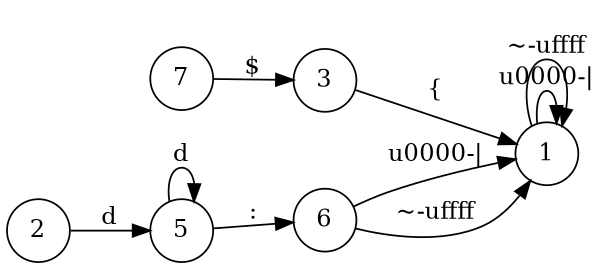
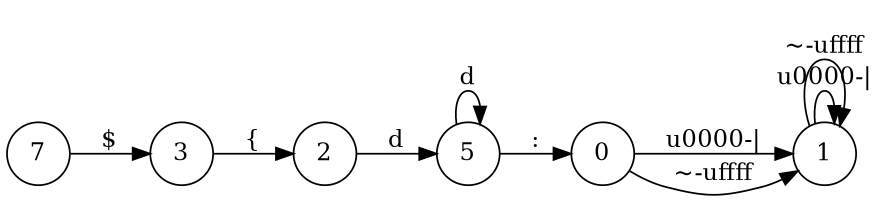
edge "3" -> "1": now "3" -> "2"
node "6": label "6" -> "0"
